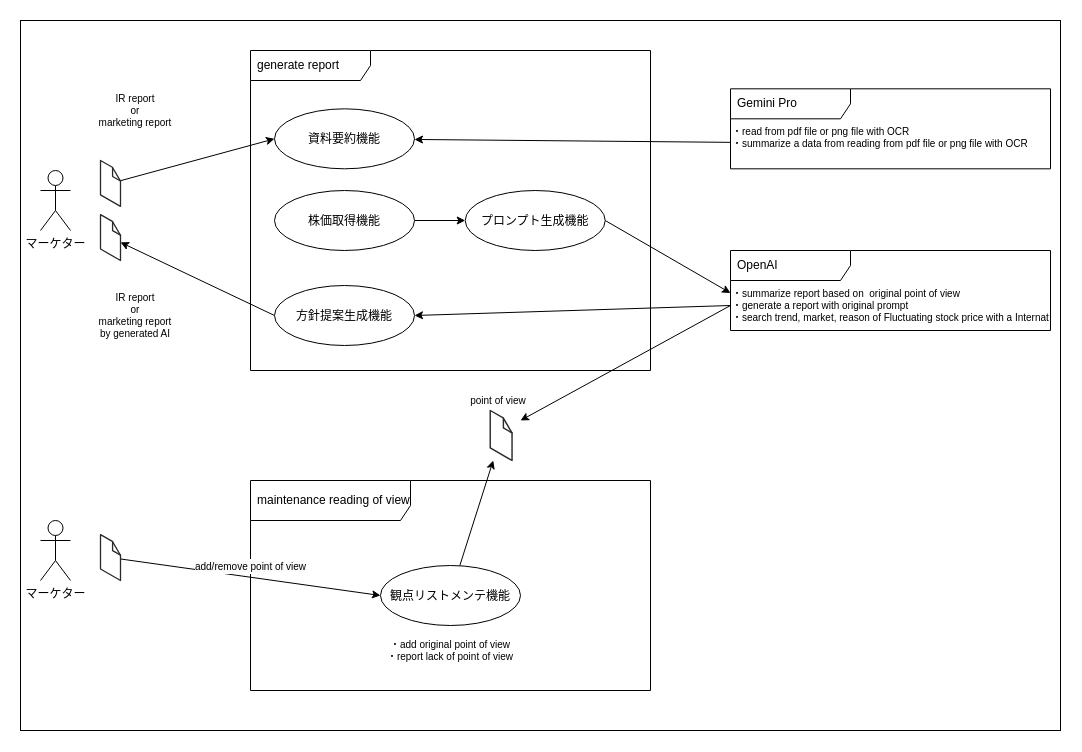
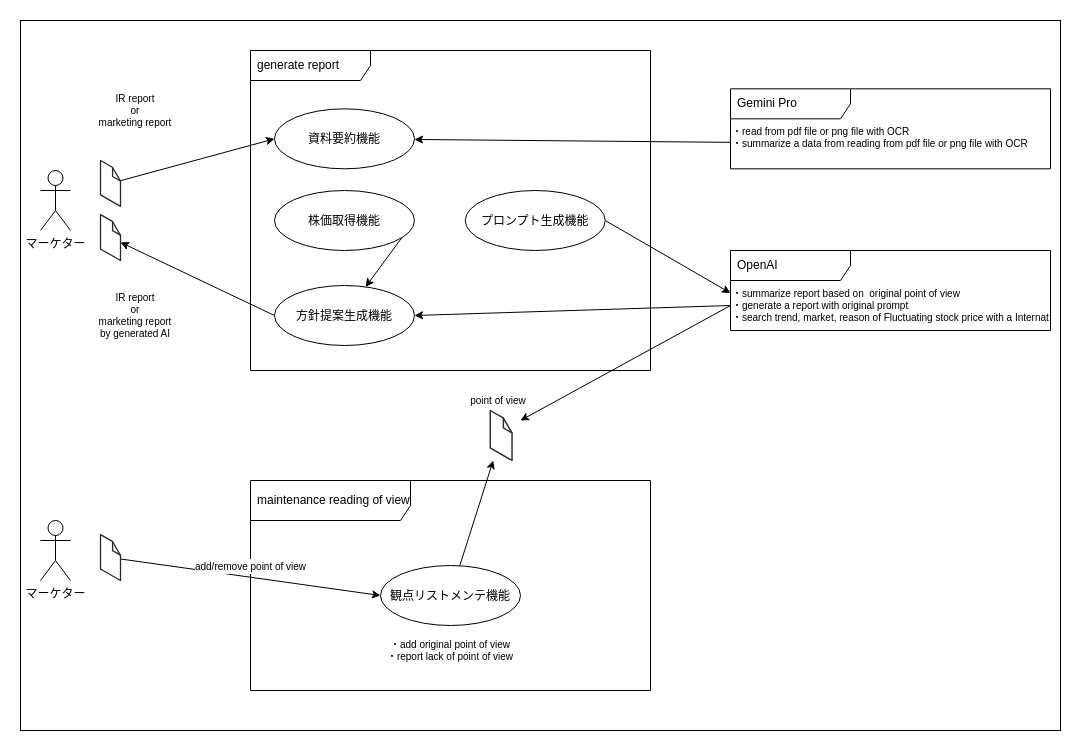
edge "株価取得機能" -> "プロンプト生成機能": now "株価取得機能" -> "方針提案生成機能"
